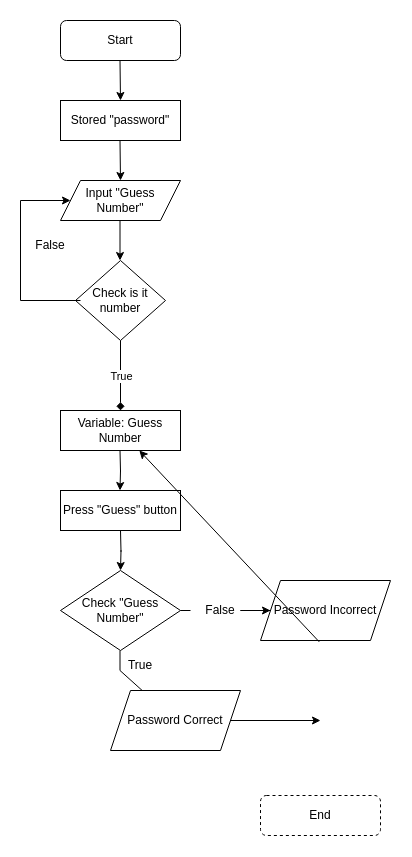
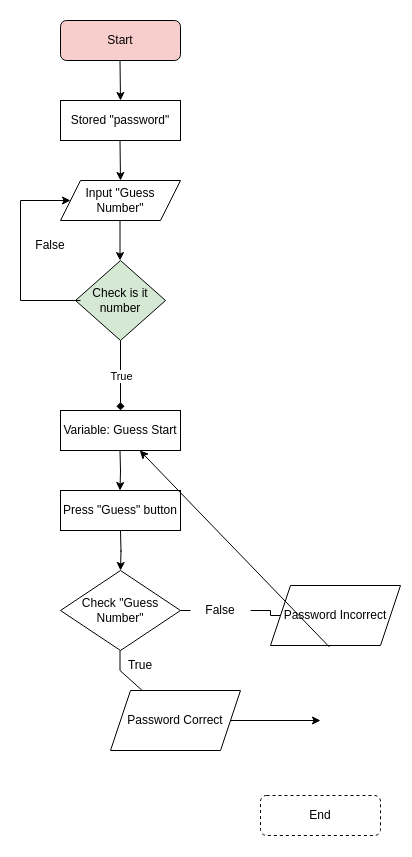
node "Start": fillcolor #ffffff -> #f8cecc
node "Check is it number": fillcolor #ffffff -> #d5e8d4
node "Variable: Guess Number": label "Variable: Guess Number" -> "Variable: Guess Start"
node "Password Incorrect": moved (326, 611) -> (336, 616)
